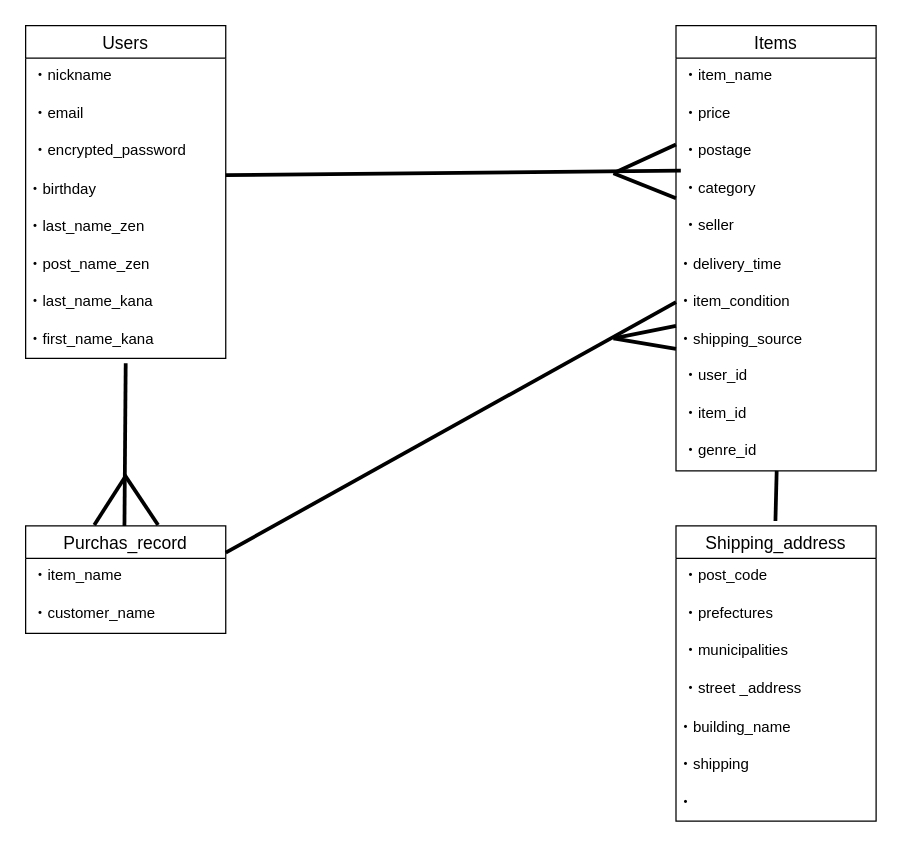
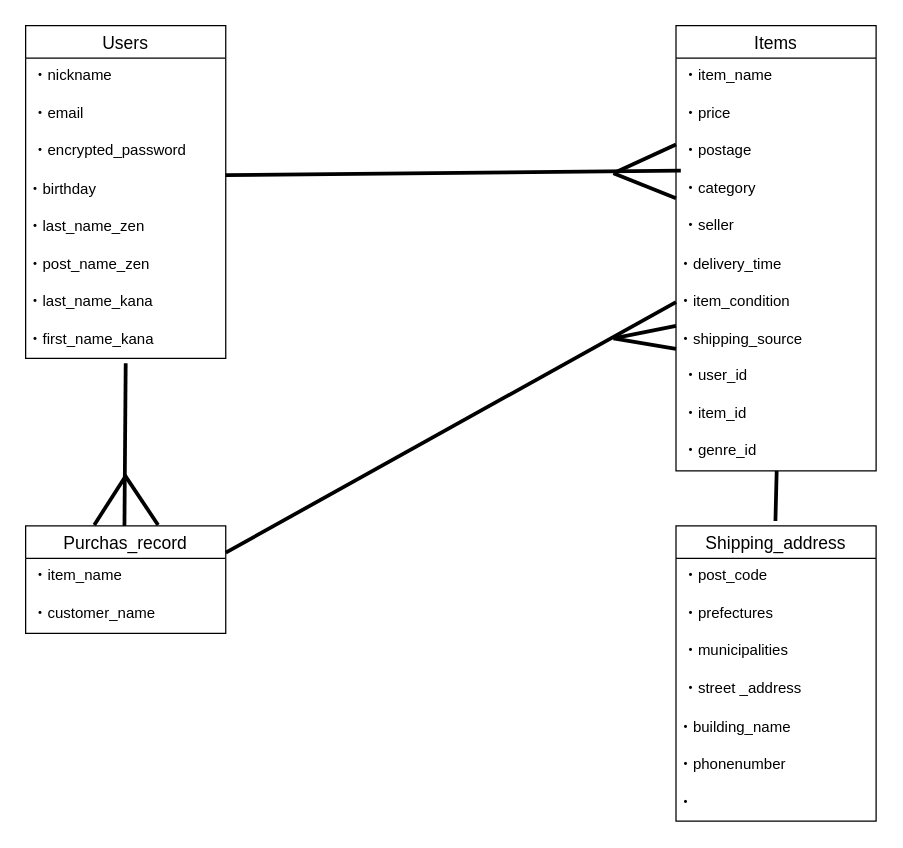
node "・shipping": label "・shipping" -> "・phonenumber"
